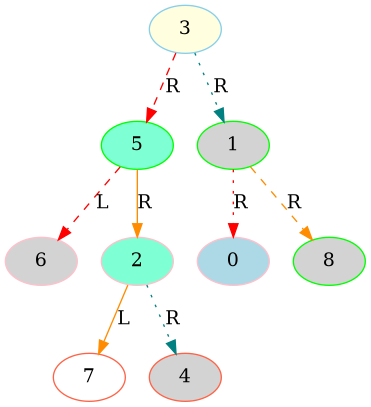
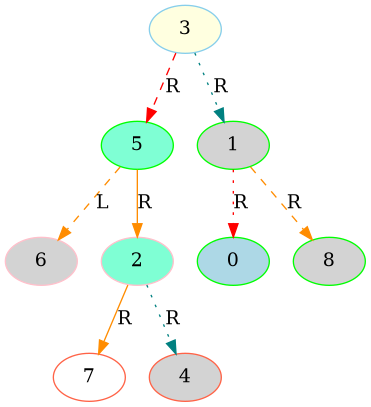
edge "5" -> "6": color red -> darkorange
node "0": color pink -> green
edge "2" -> "7": label "L" -> "R"
